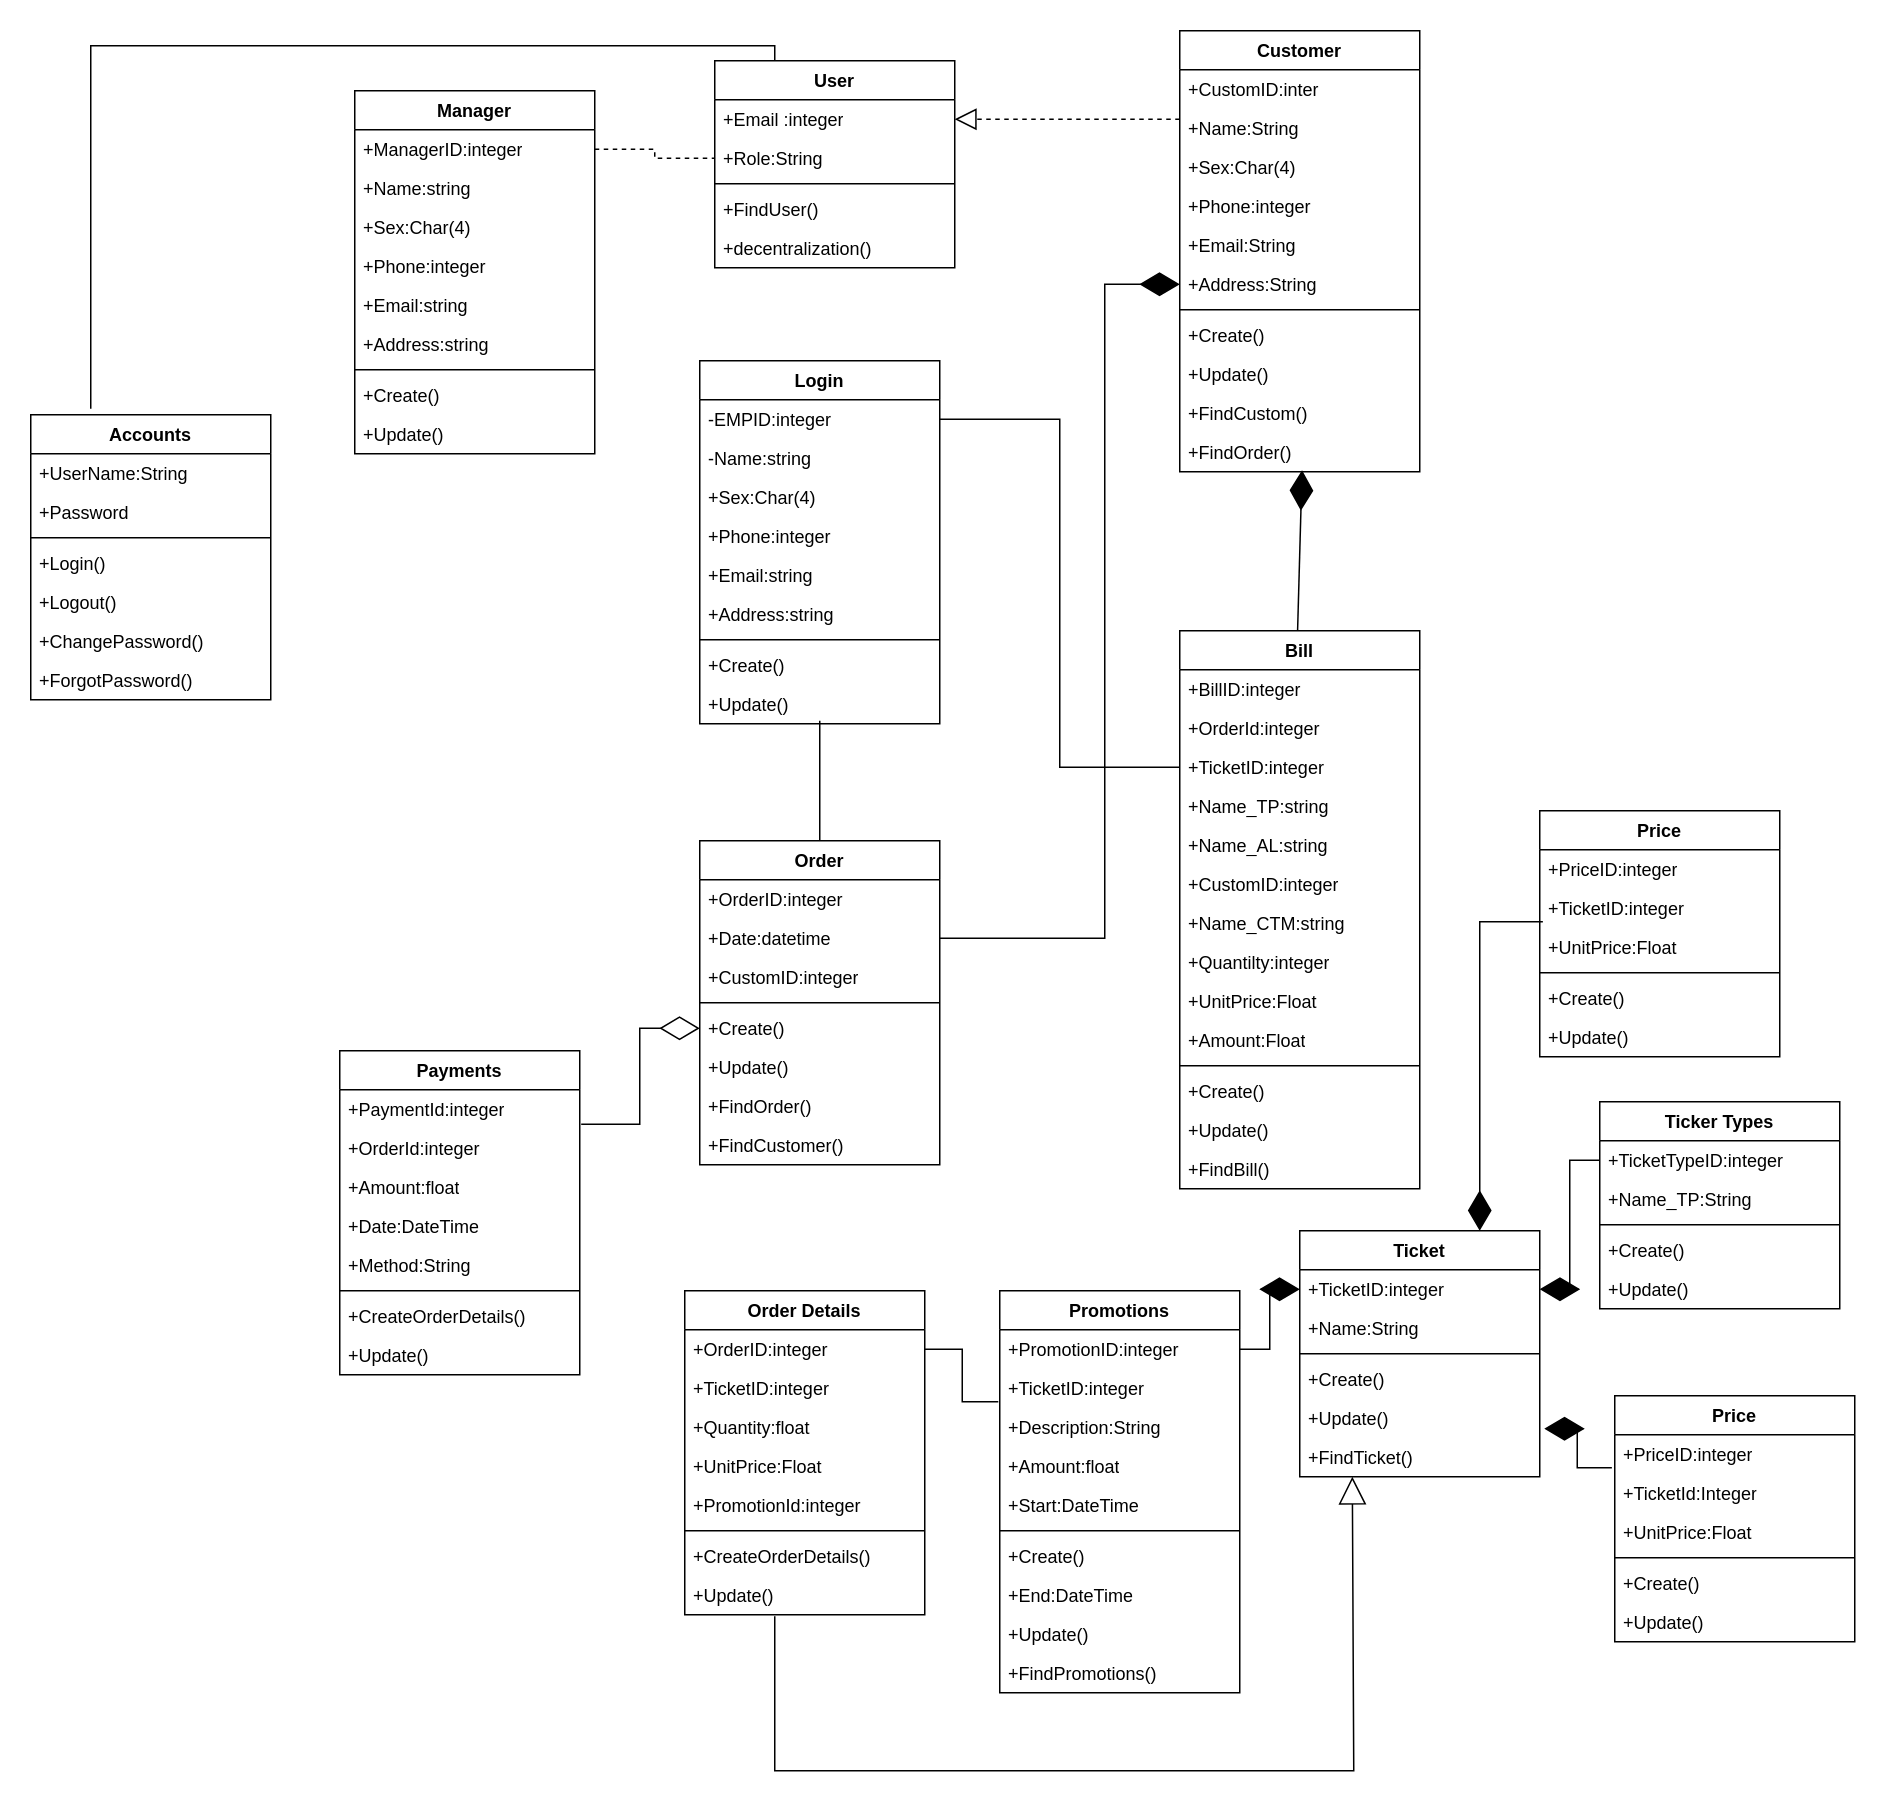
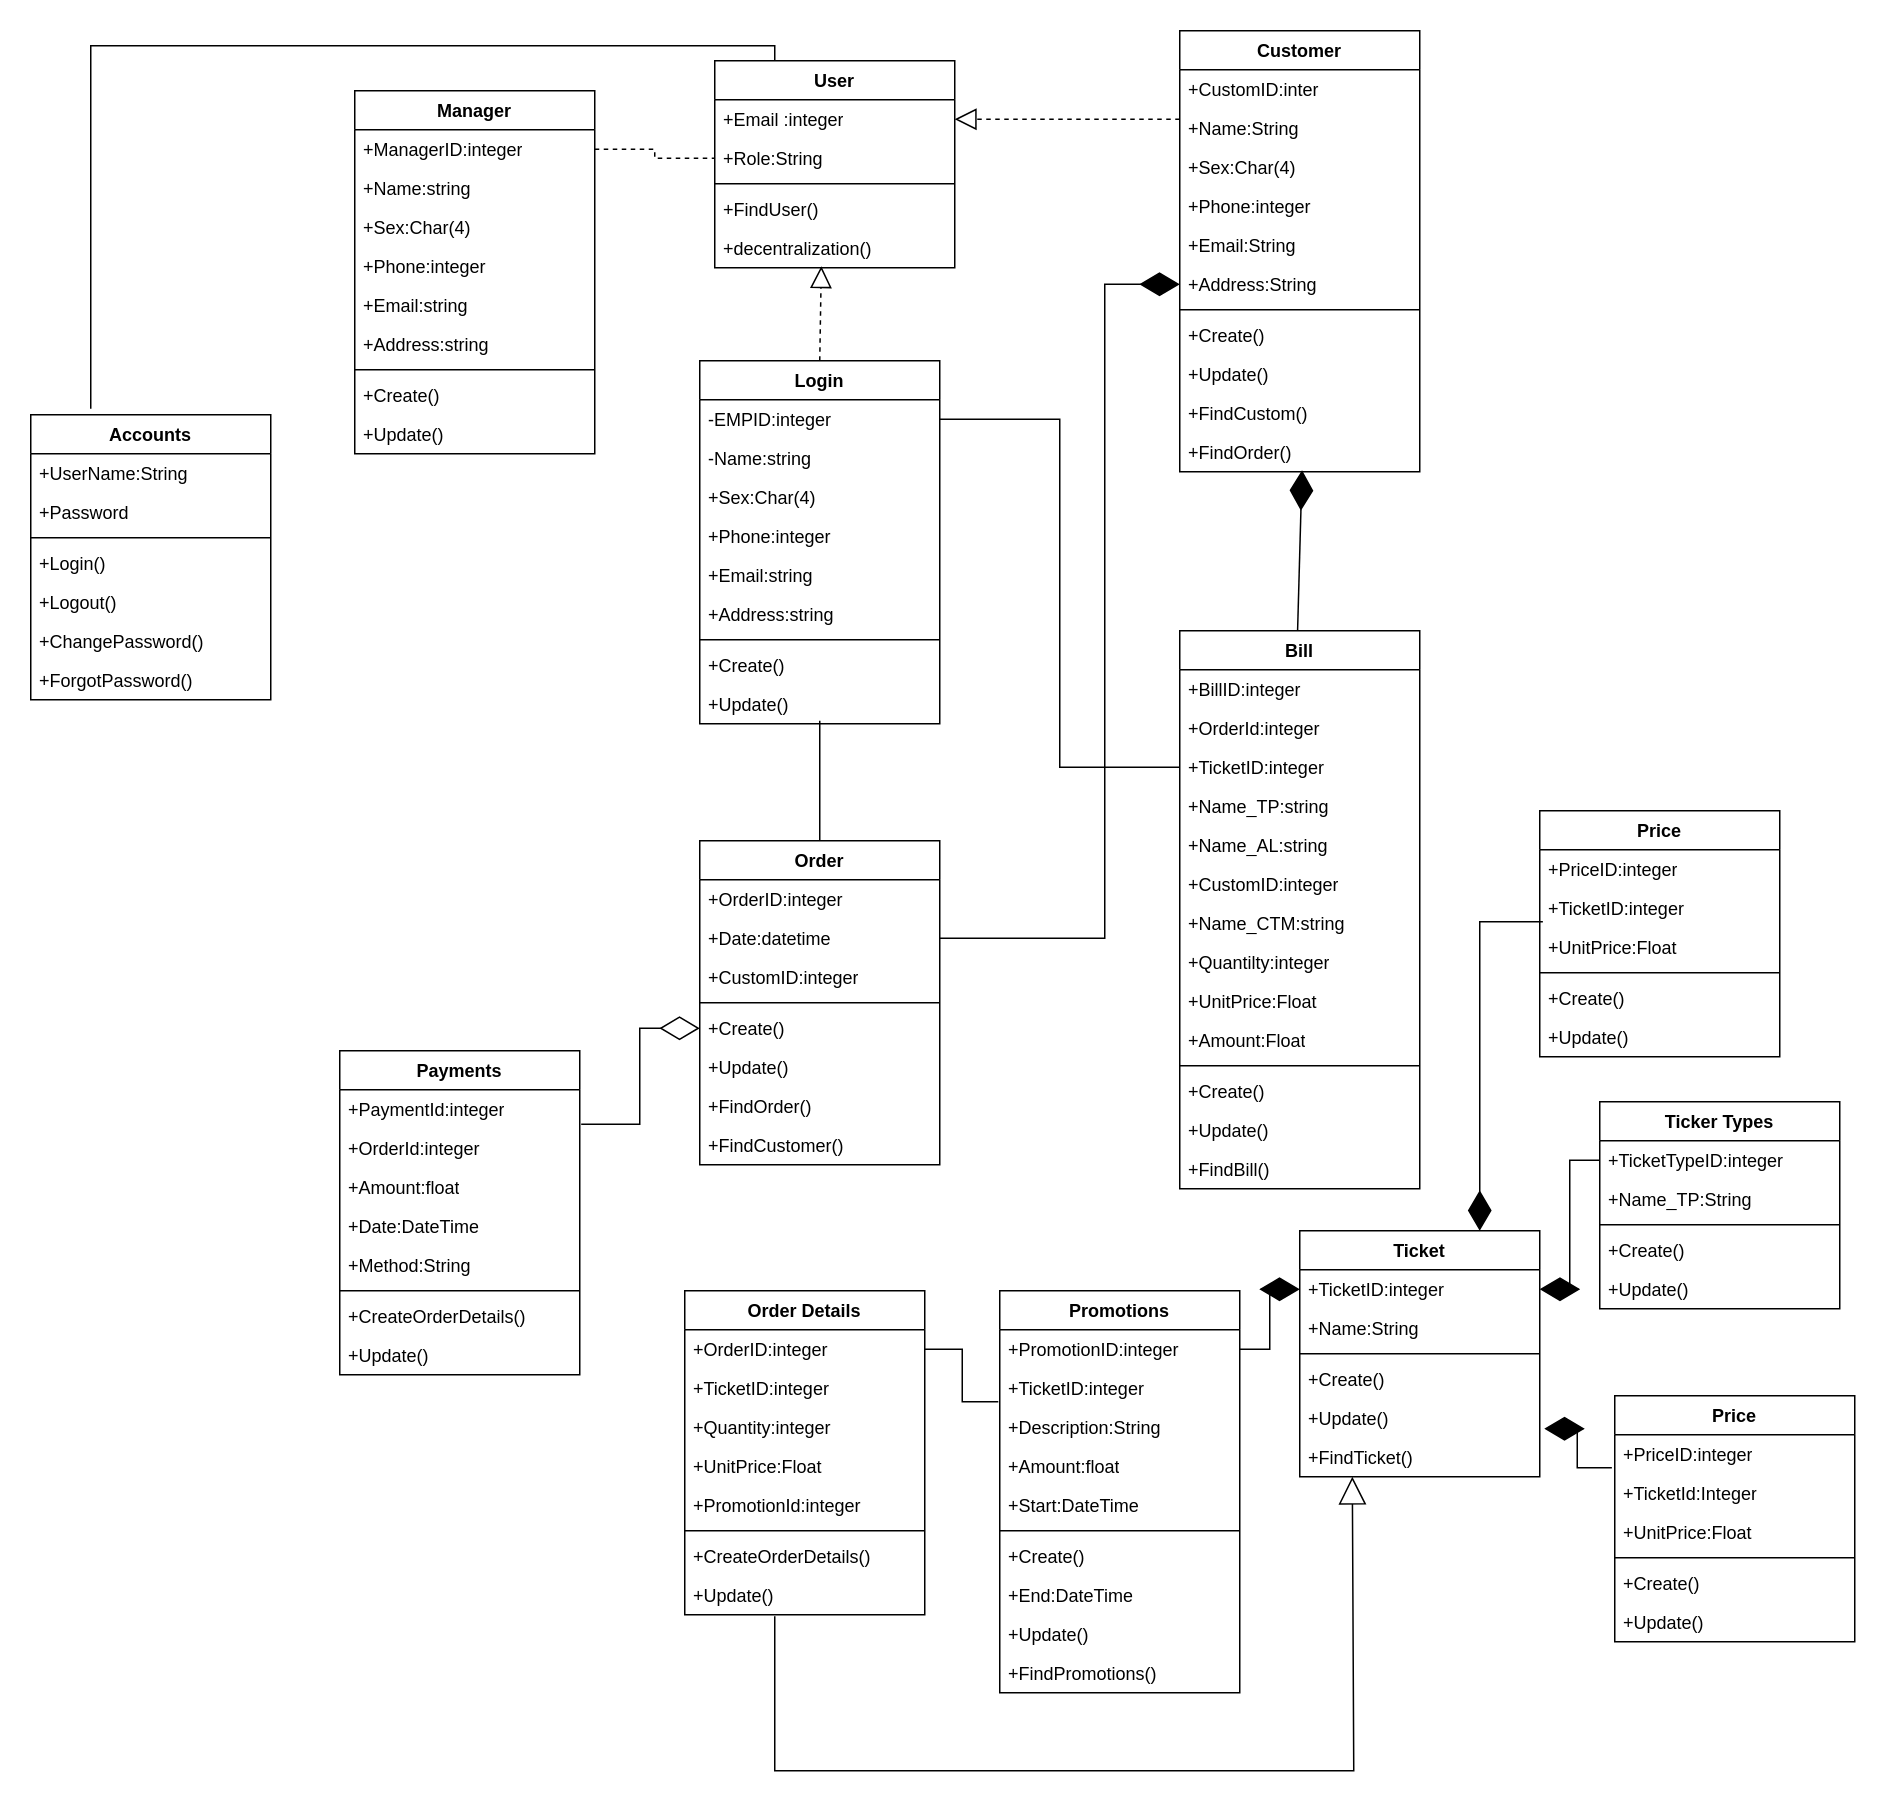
edge "Login" -> "+decentralization()": added
node "+Quantity:float": label "+Quantity:float" -> "+Quantity:integer"
